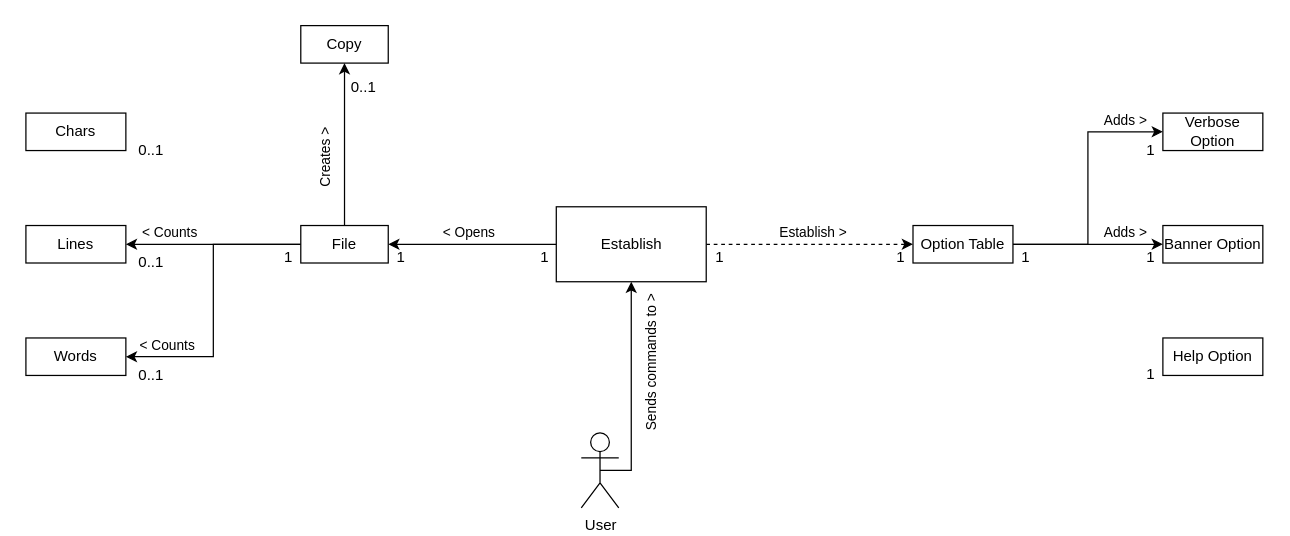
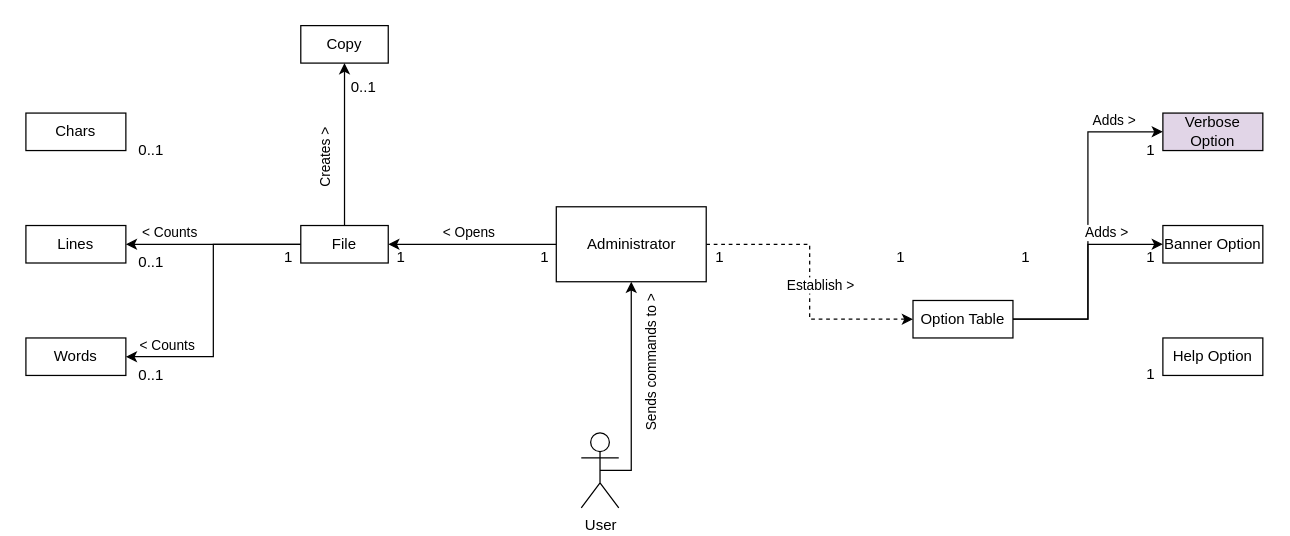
node "Verbose Option": fillcolor #ffffff -> #e1d5e7
node "Establish": label "Establish" -> "Administrator"
node "Option Table": moved (963, 244) -> (963, 319)
